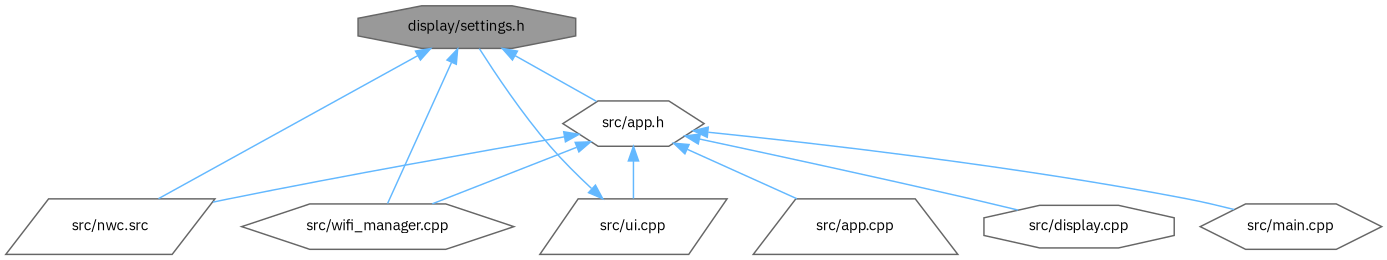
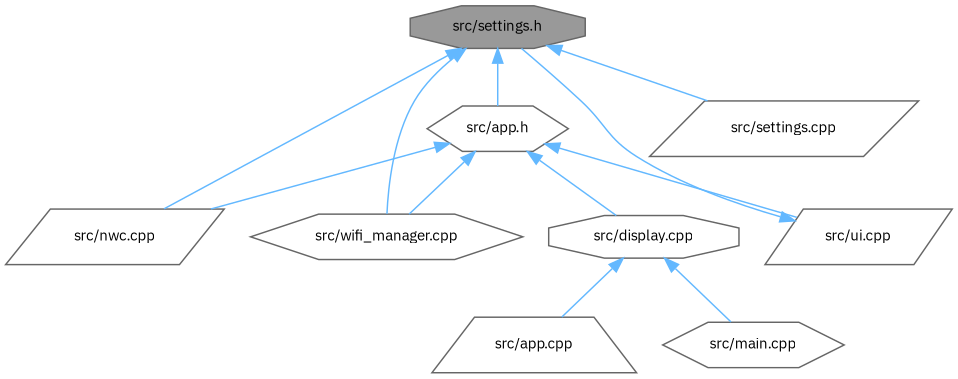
node "display/settings.h": label "display/settings.h" -> "src/settings.h"
node "src/settings.cpp": added
edge "src/main.cpp" -> "src/app.h": now "src/main.cpp" -> "src/display.cpp"
edge "src/app.cpp" -> "src/app.h": now "src/app.cpp" -> "src/display.cpp"
node "src/nwc.src": label "src/nwc.src" -> "src/nwc.cpp"
